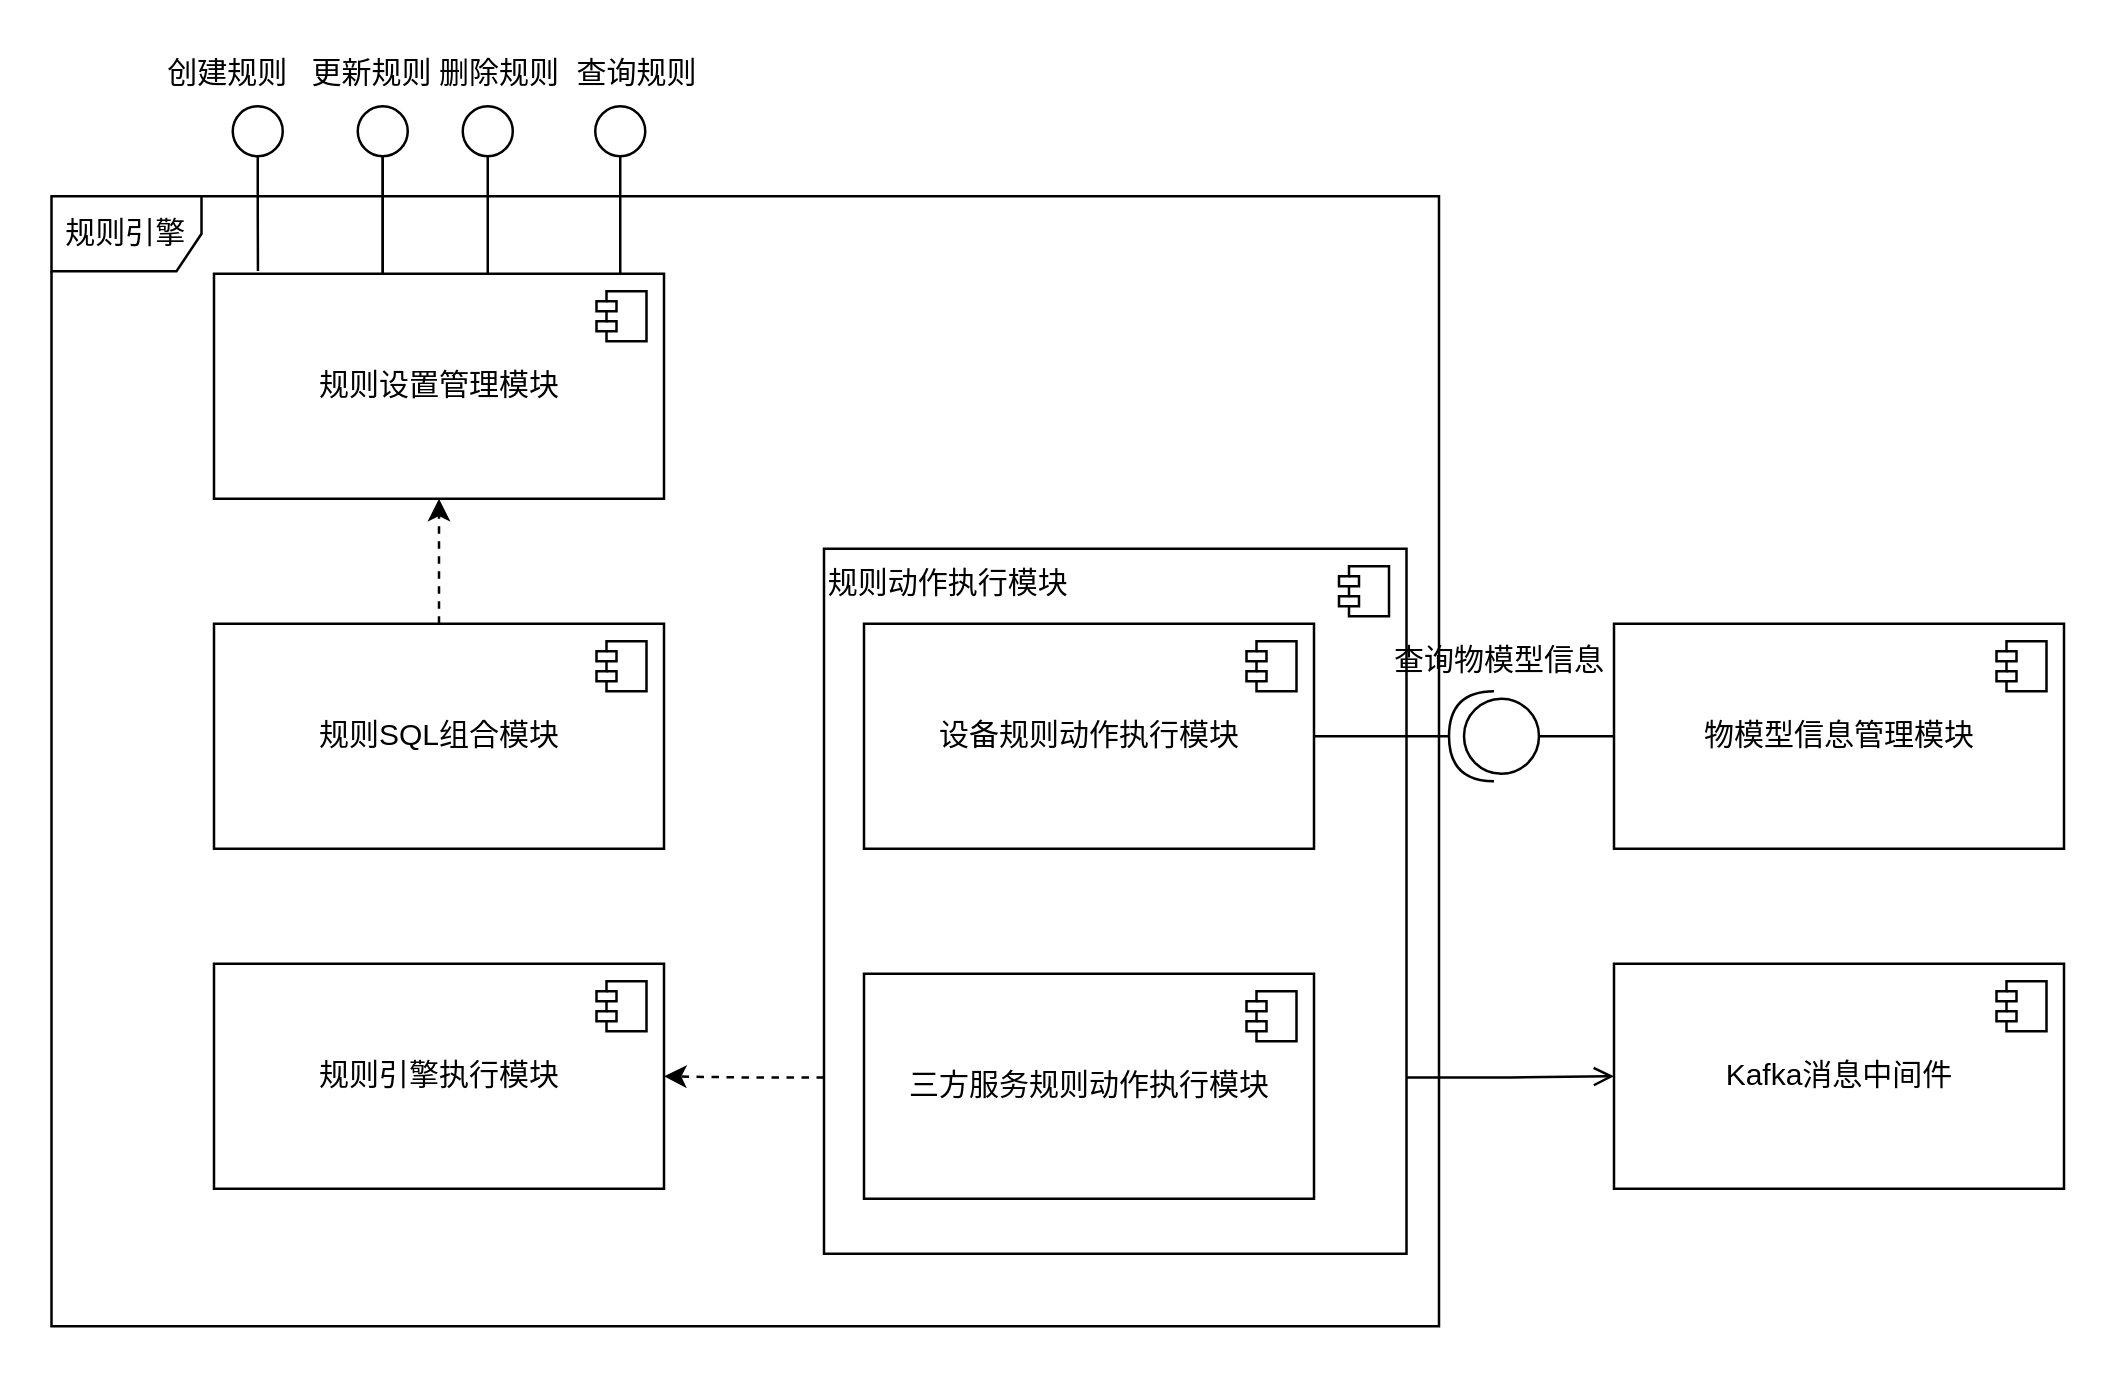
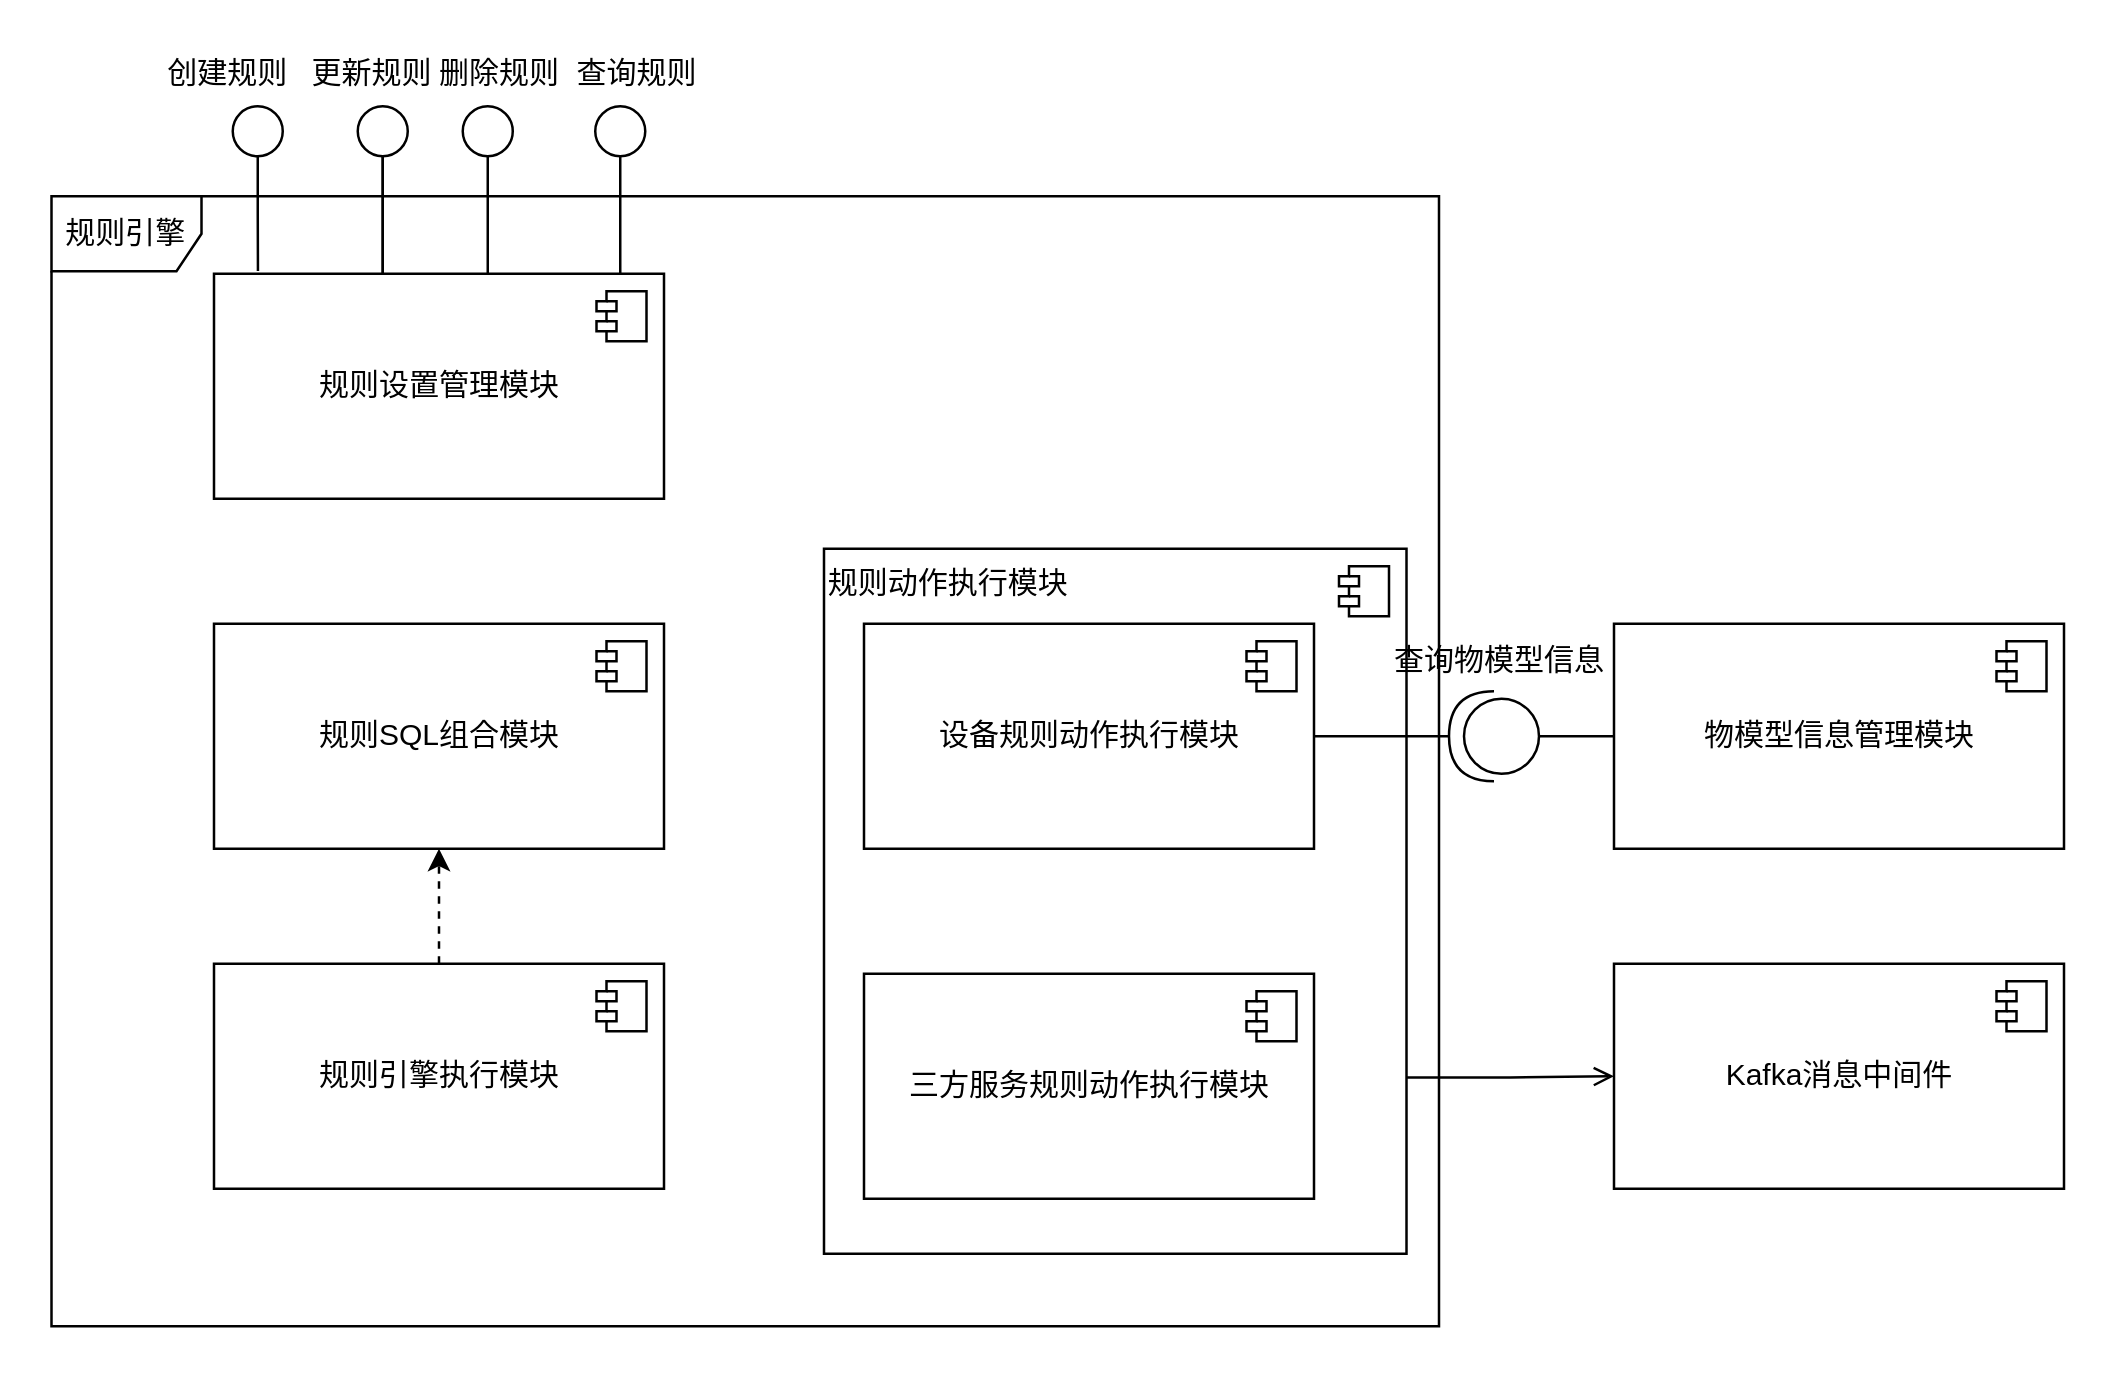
edge "规则SQL组合模块" -> "规则设置管理模块": removed
edge "规则引擎执行模块" -> "规则SQL组合模块": added
edge "规则动作执行模块" -> "规则引擎执行模块": removed
